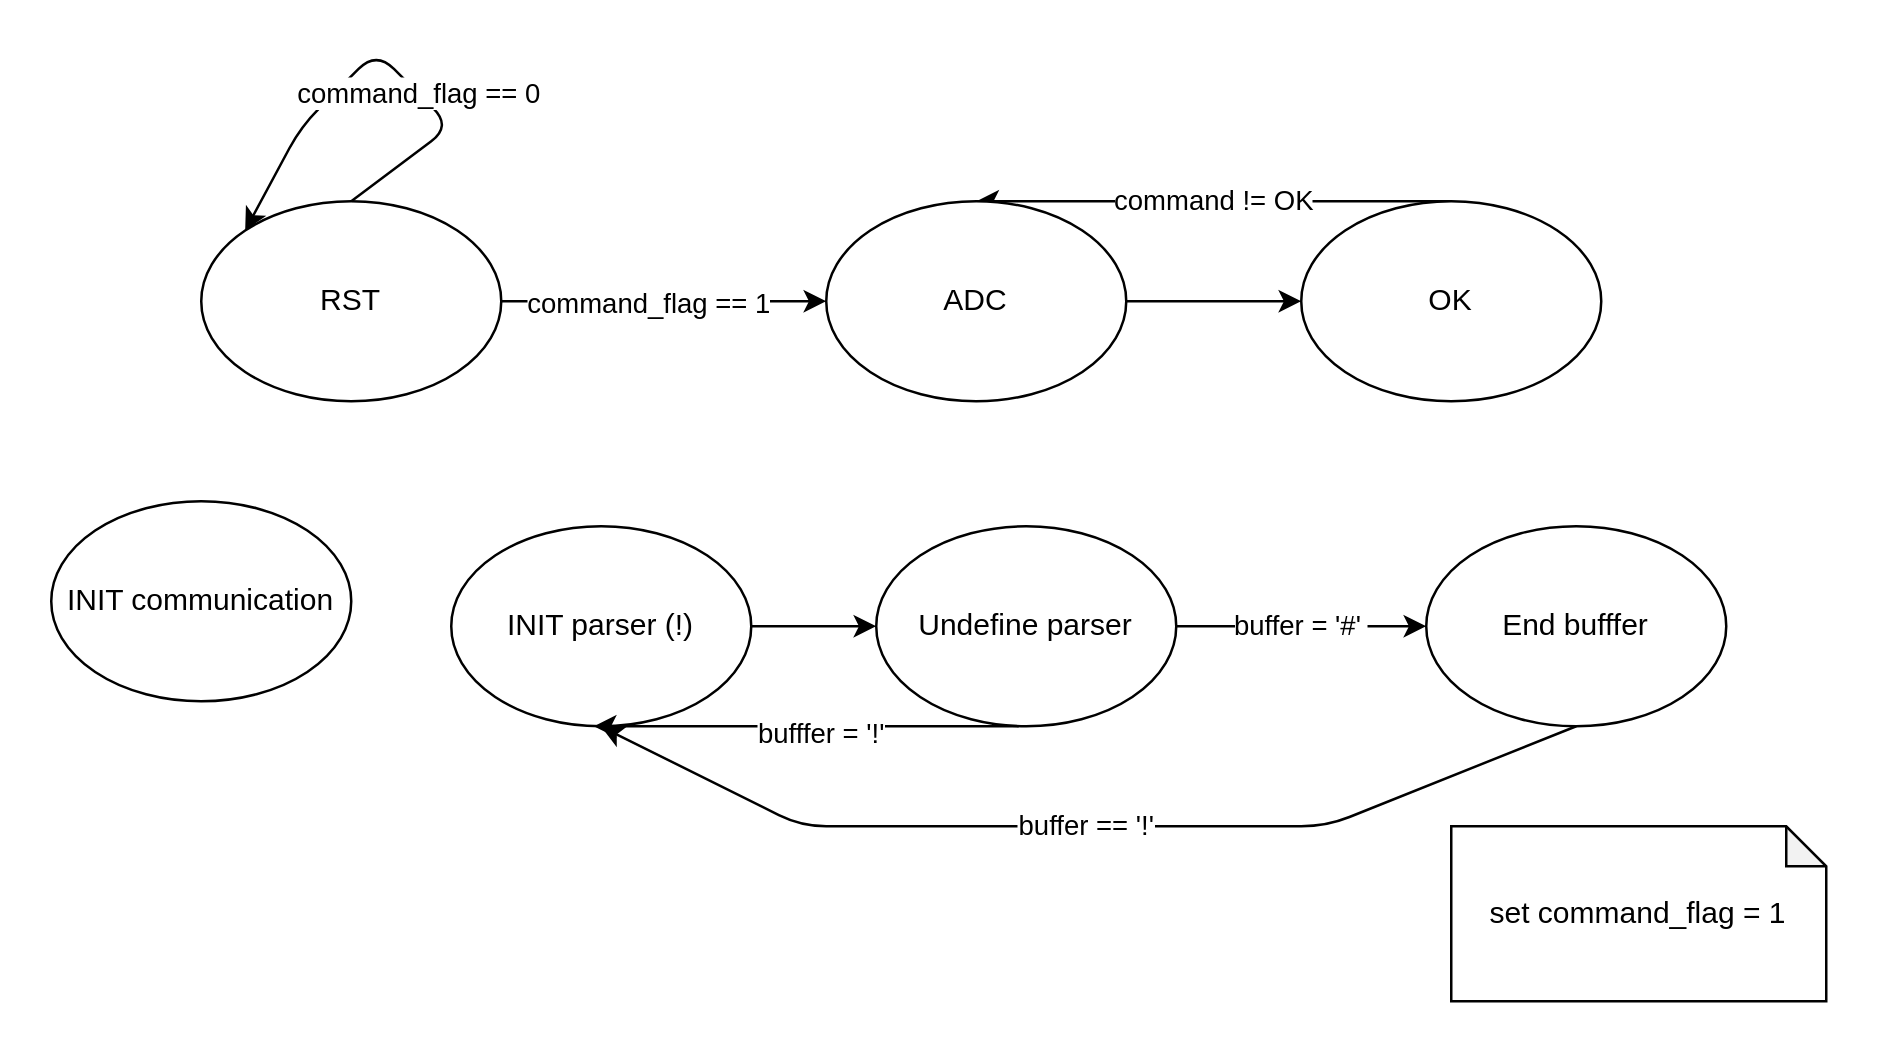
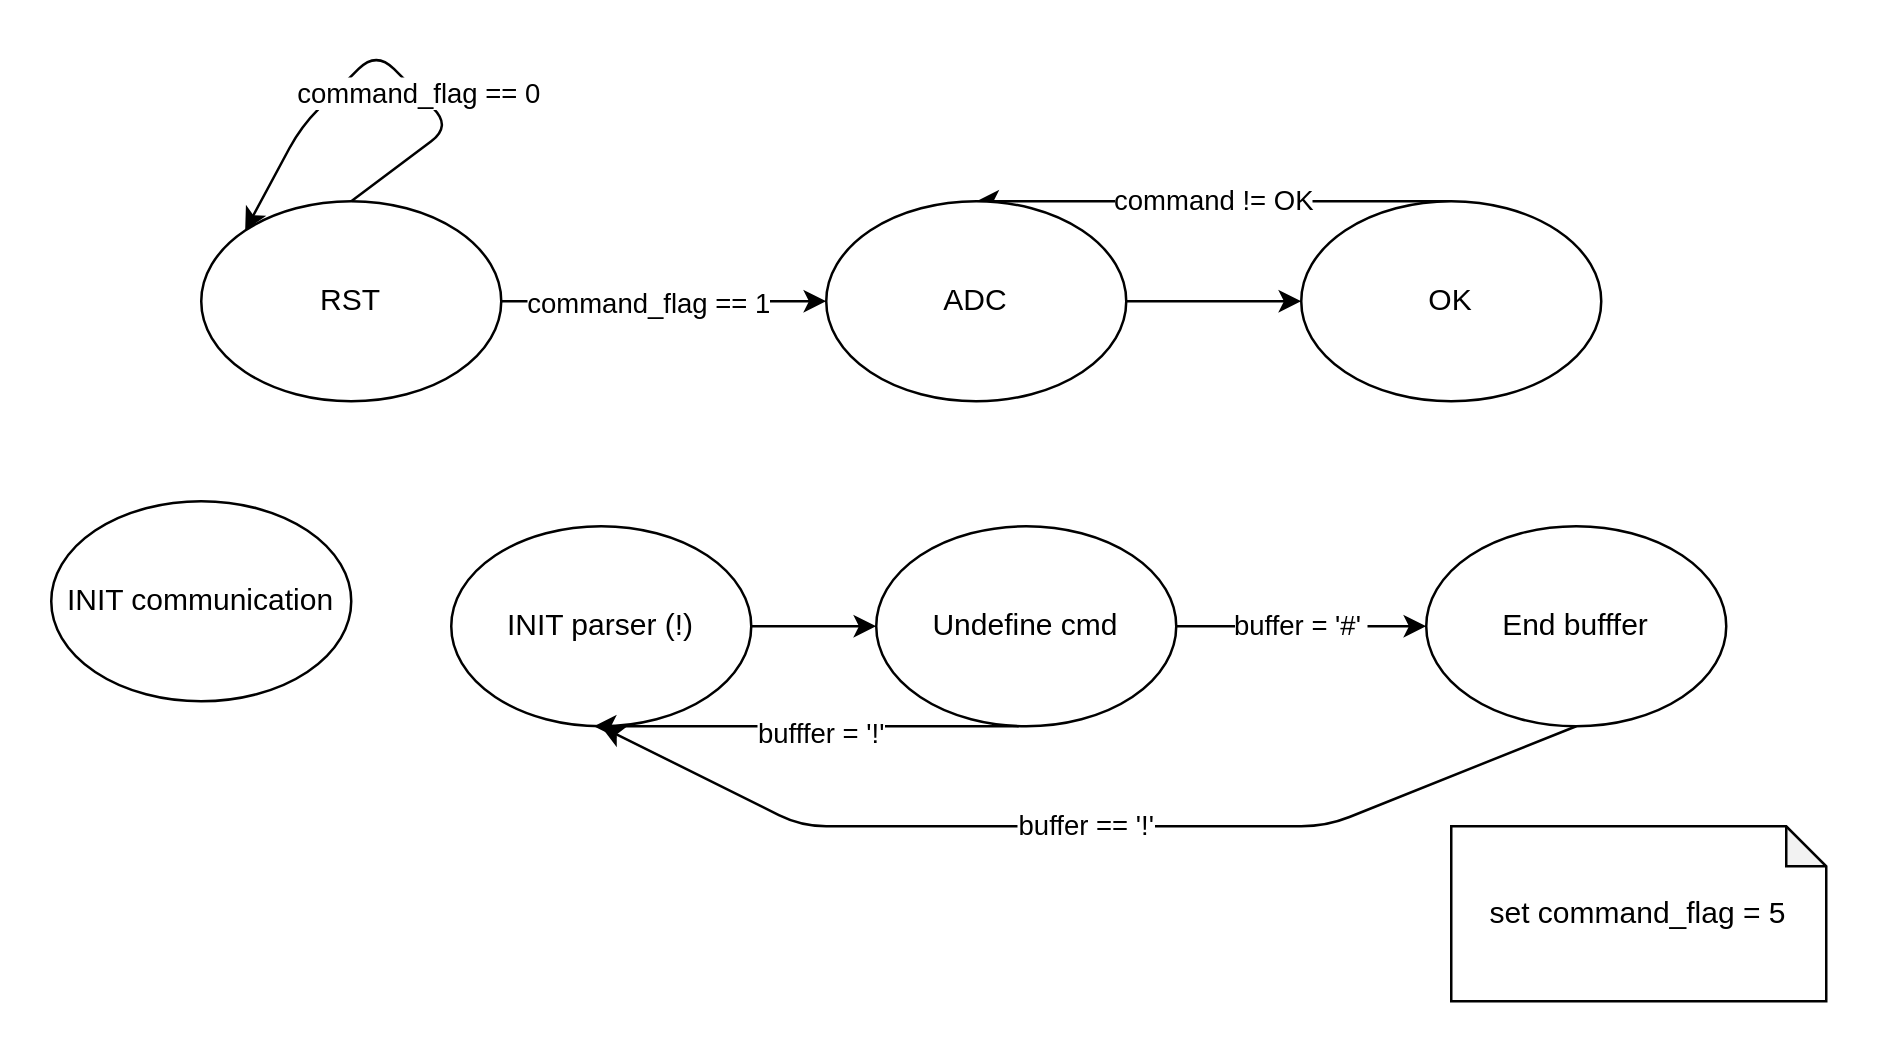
node "Undefine parser": label "Undefine parser" -> "Undefine cmd"
node "set command_flag = 1": label "set command_flag = 1" -> "set command_flag = 5"
